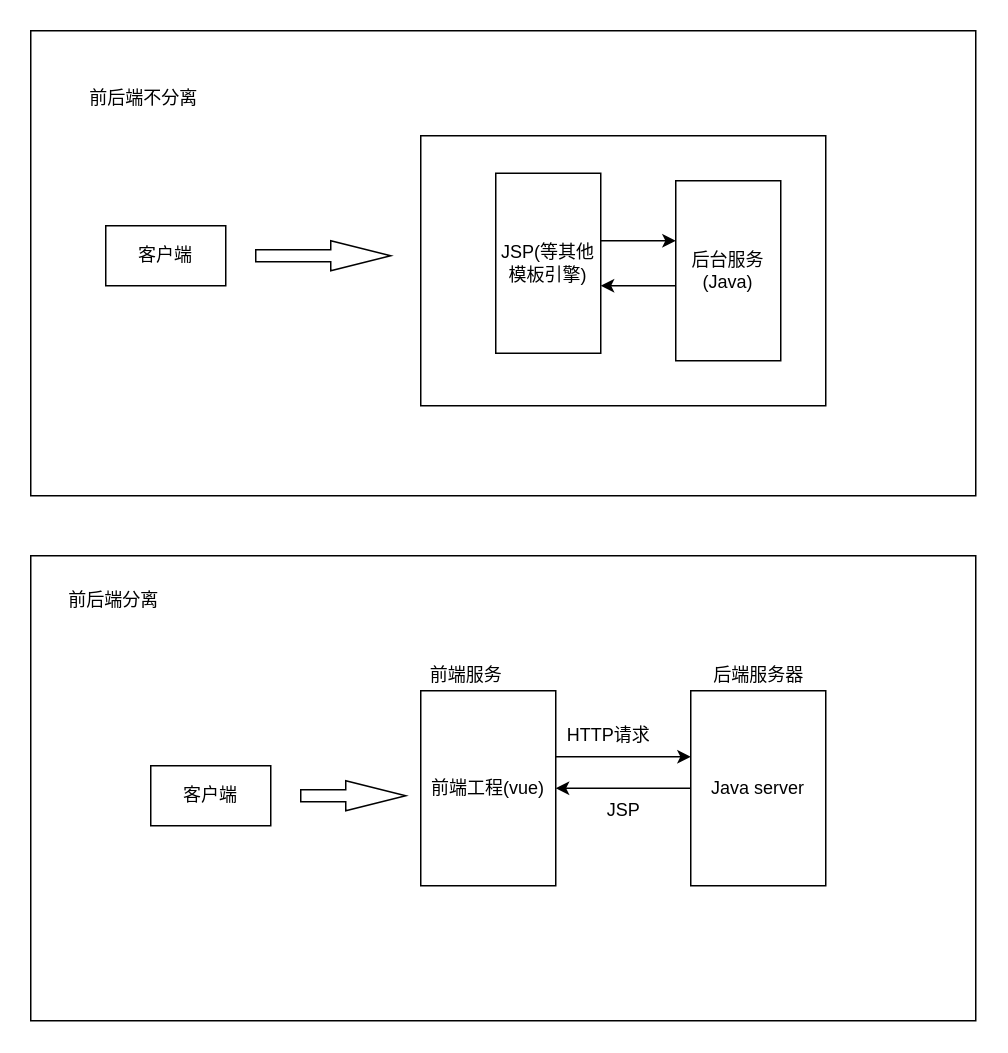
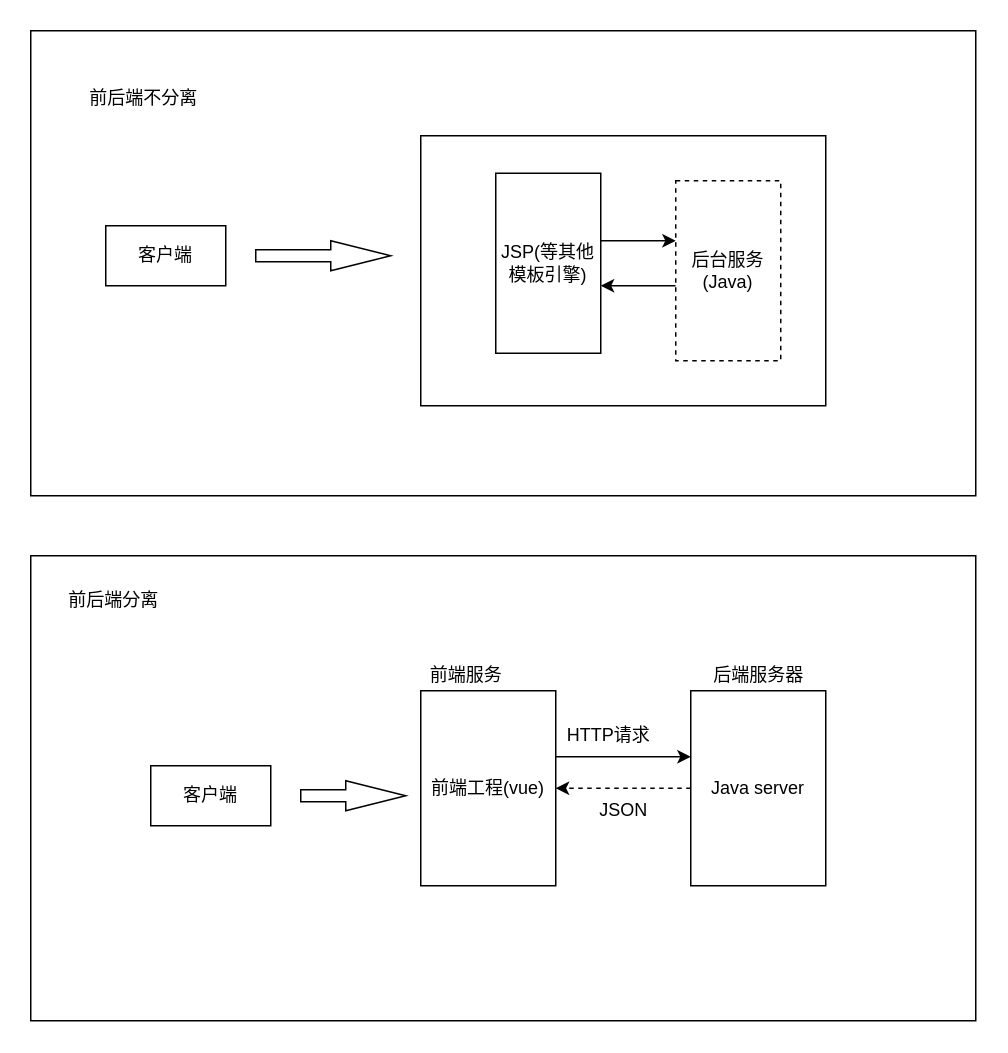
node "后台服务(Java)": style solid -> dashed
edge "Java server" -> "前端工程(vue)": style solid -> dashed
node "JSP": label "JSP" -> "JSON"
